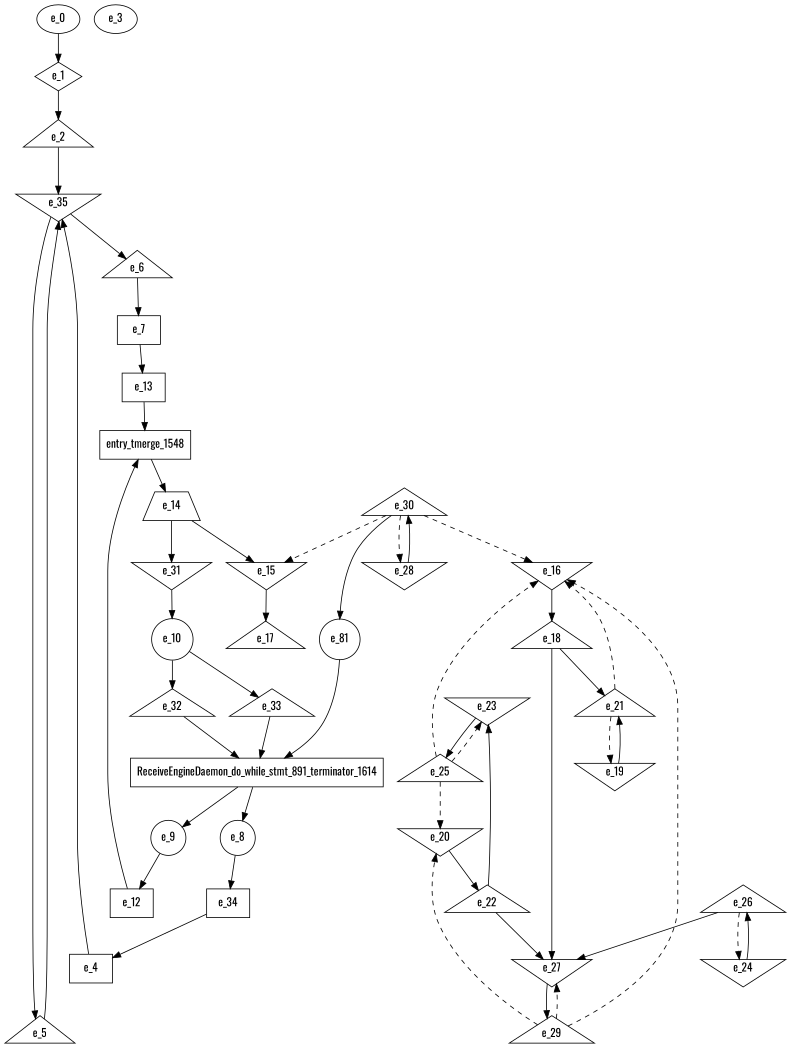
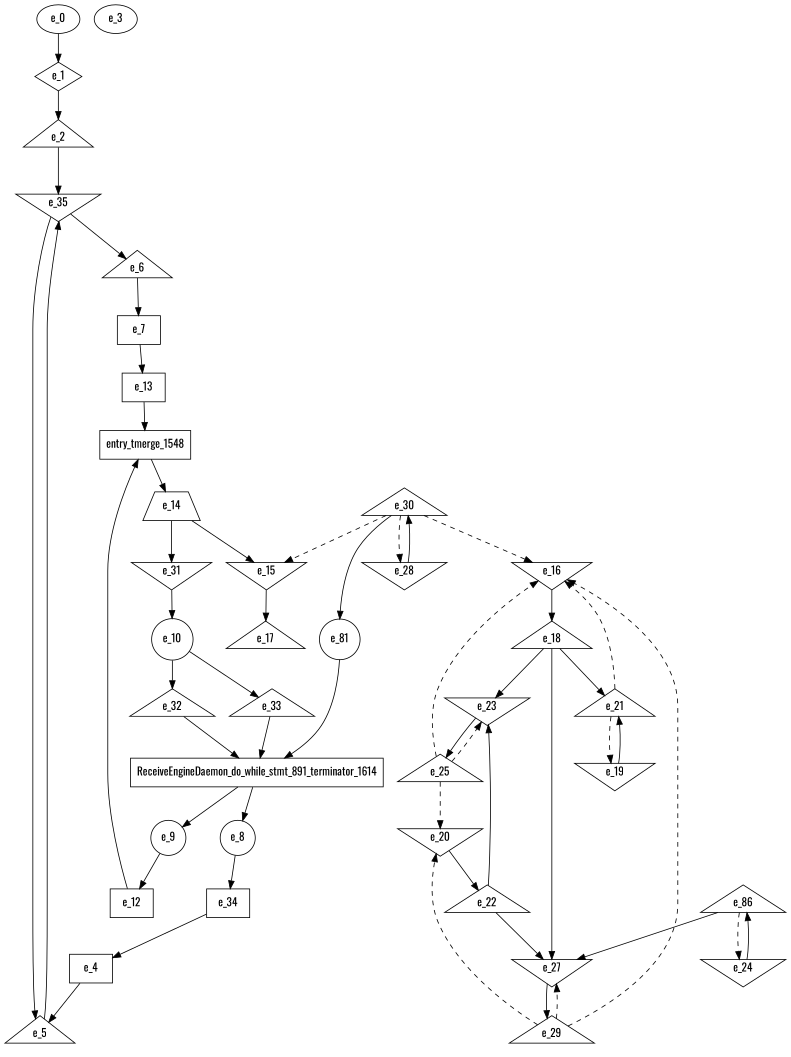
edge "e_4" -> "e_35": now "e_4" -> "e_5"
edge "e_18" -> "e_23": added
node "e_26": label "e_26" -> "e_86"
